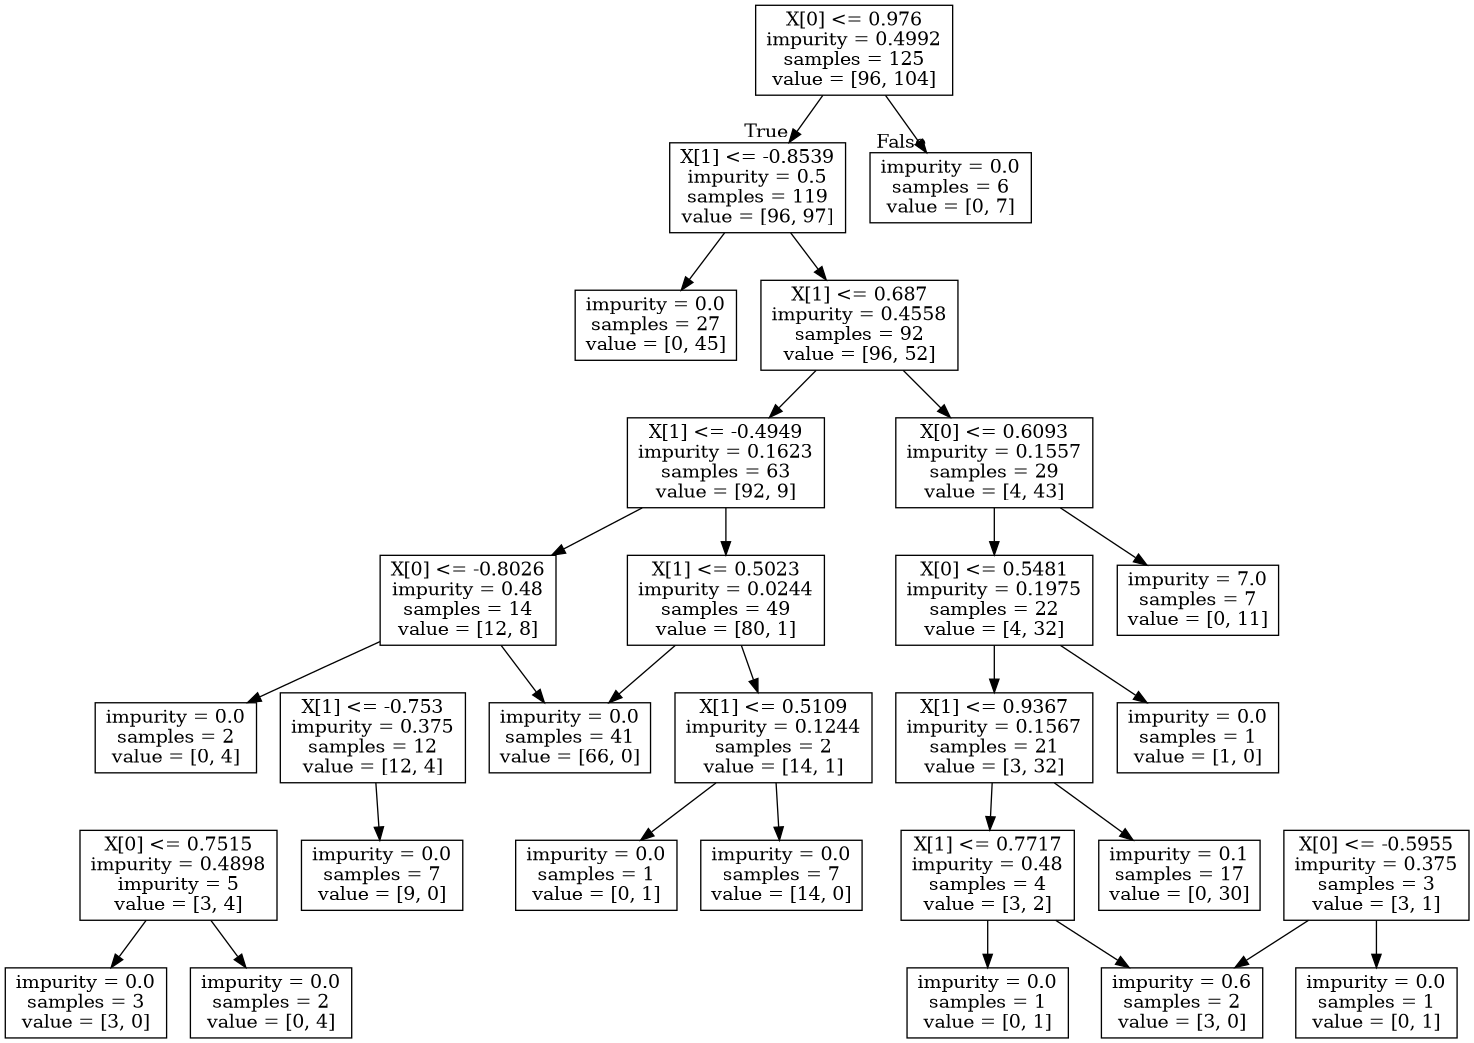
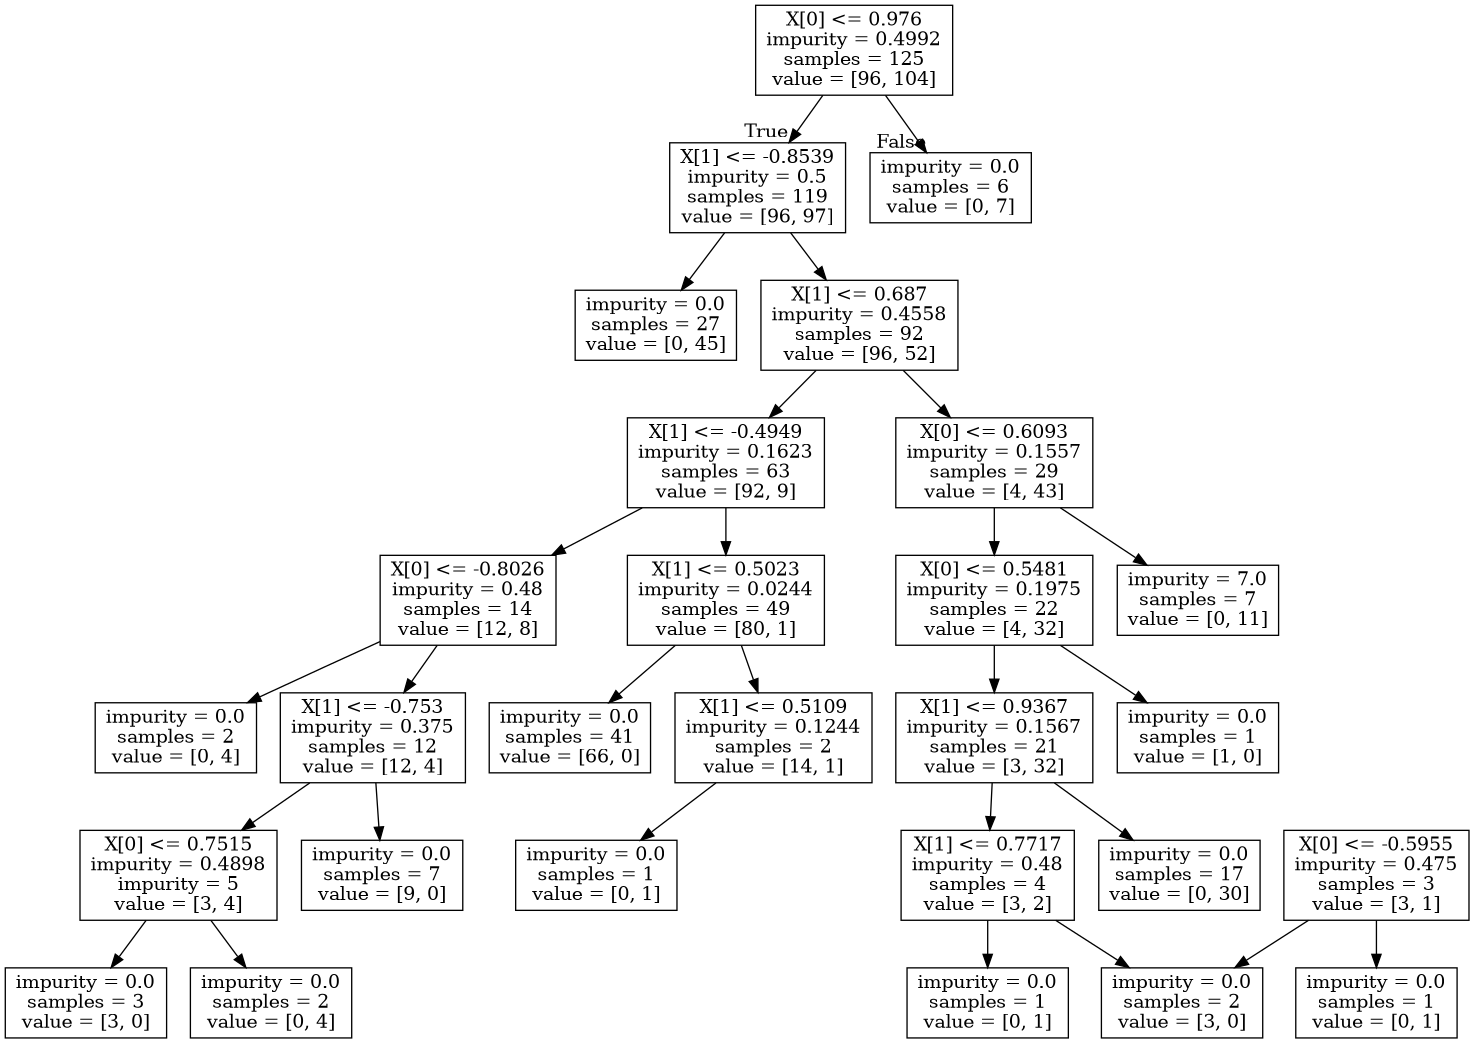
edge "X[0] <= -0.8026 impurity = 0.48 samples = 14 value = [12, 8]" -> "impurity = 0.0 samples = 41 value = [66, 0]": now "X[0] <= -0.8026 impurity = 0.48 samples = 14 value = [12, 8]" -> "X[1] <= -0.753 impurity = 0.375 samples = 12 value = [12, 4]"
edge "X[1] <= -0.753 impurity = 0.375 samples = 12 value = [12, 4]" -> "X[0] <= 0.7515 impurity = 0.4898 impurity = 5 value = [3, 4]": added
node "impurity = 0.0 samples = 7 value = [14, 0]": removed
node "impurity = 0.1 samples = 17 value = [0, 30]": label "impurity = 0.1 samples = 17 value = [0, 30]" -> "impurity = 0.0 samples = 17 value = [0, 30]"
node "X[0] <= -0.5955 impurity = 0.375 samples = 3 value = [3, 1]": label "X[0] <= -0.5955 impurity = 0.375 samples = 3 value = [3, 1]" -> "X[0] <= -0.5955 impurity = 0.475 samples = 3 value = [3, 1]"
node "impurity = 0.6 samples = 2 value = [3, 0]": label "impurity = 0.6 samples = 2 value = [3, 0]" -> "impurity = 0.0 samples = 2 value = [3, 0]"
